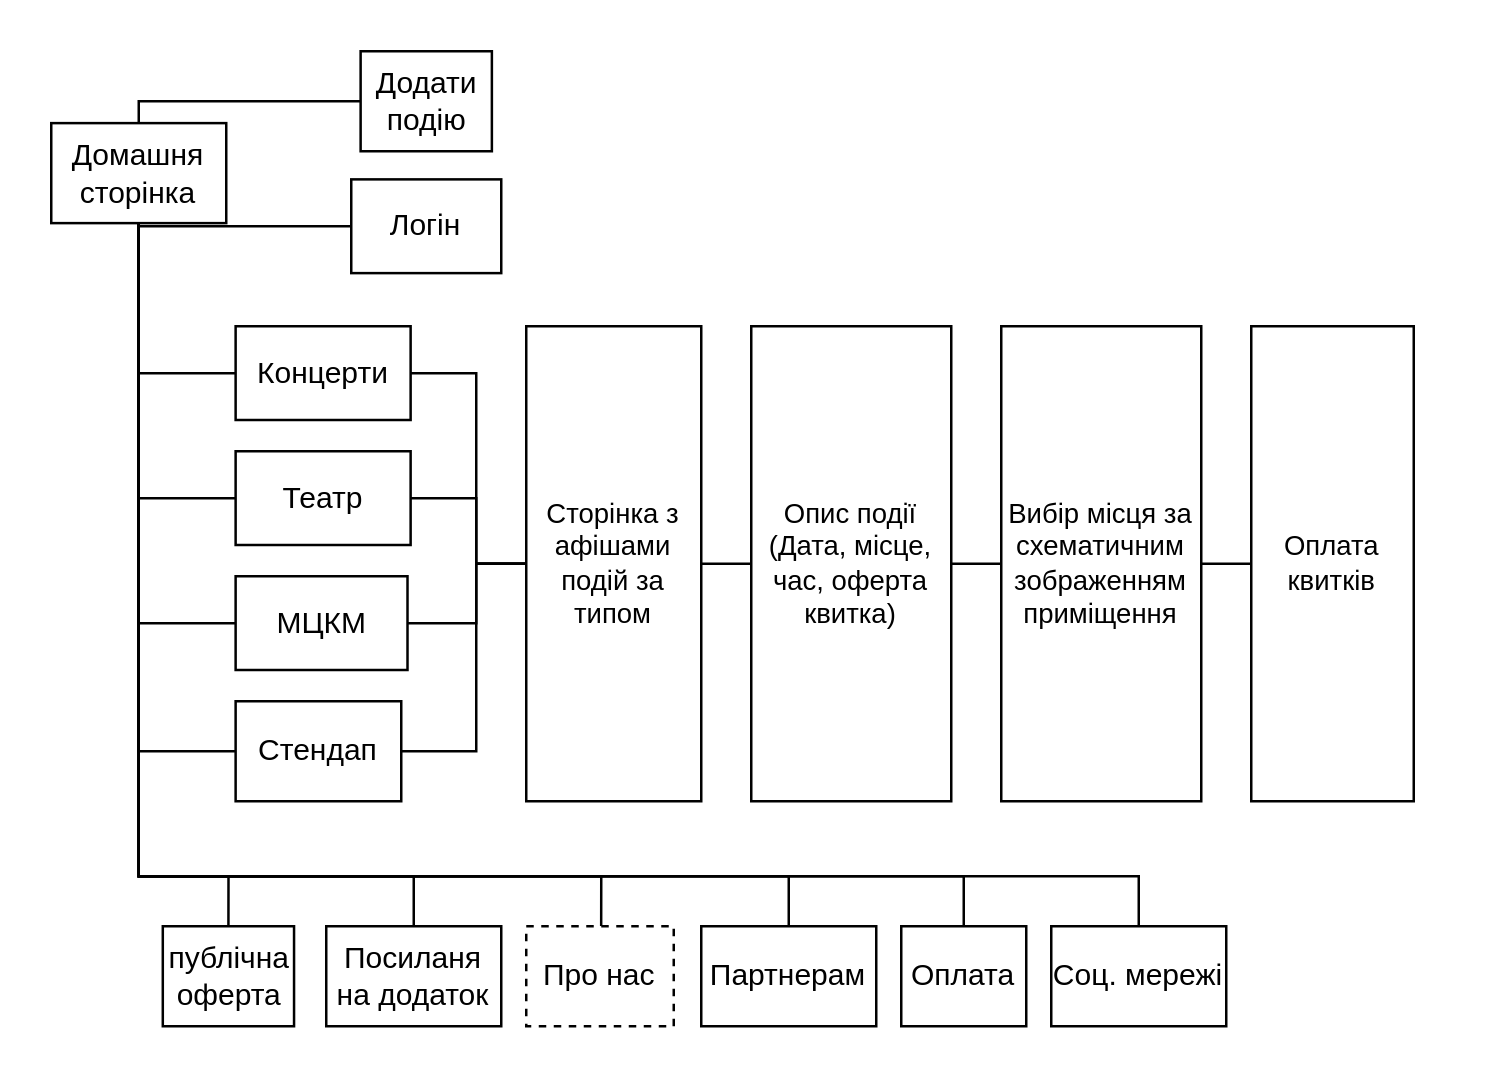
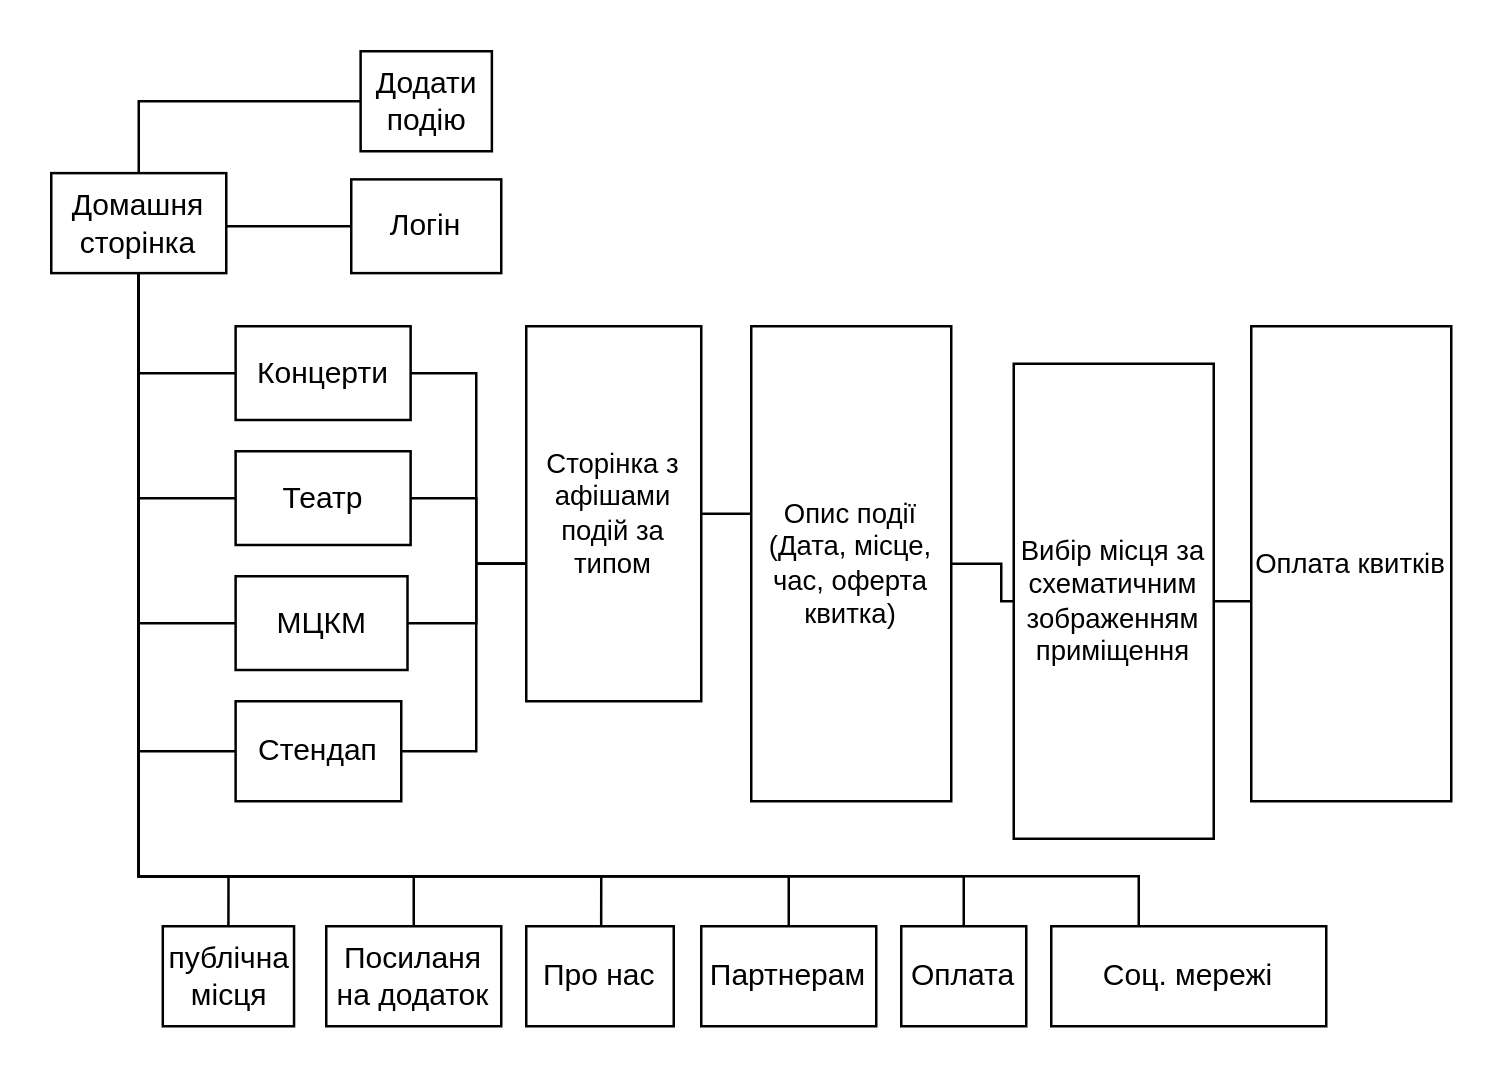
node "Домашня сторінка": moved (139, 173) -> (139, 223)
node "Сторінка з афішами подій за типом": size 175x475 -> 175x375
node "Вибір місця за схематичним зображенням приміщення": moved (1101, 564) -> (1114, 601)
node "Оплата квитків": size 163x475 -> 200x475
node "публічна оферта": label "публічна оферта" -> "публічна місця"
node "Про нас": style dashed -> solid
node "Соц. мережі": size 175x100 -> 275x100
